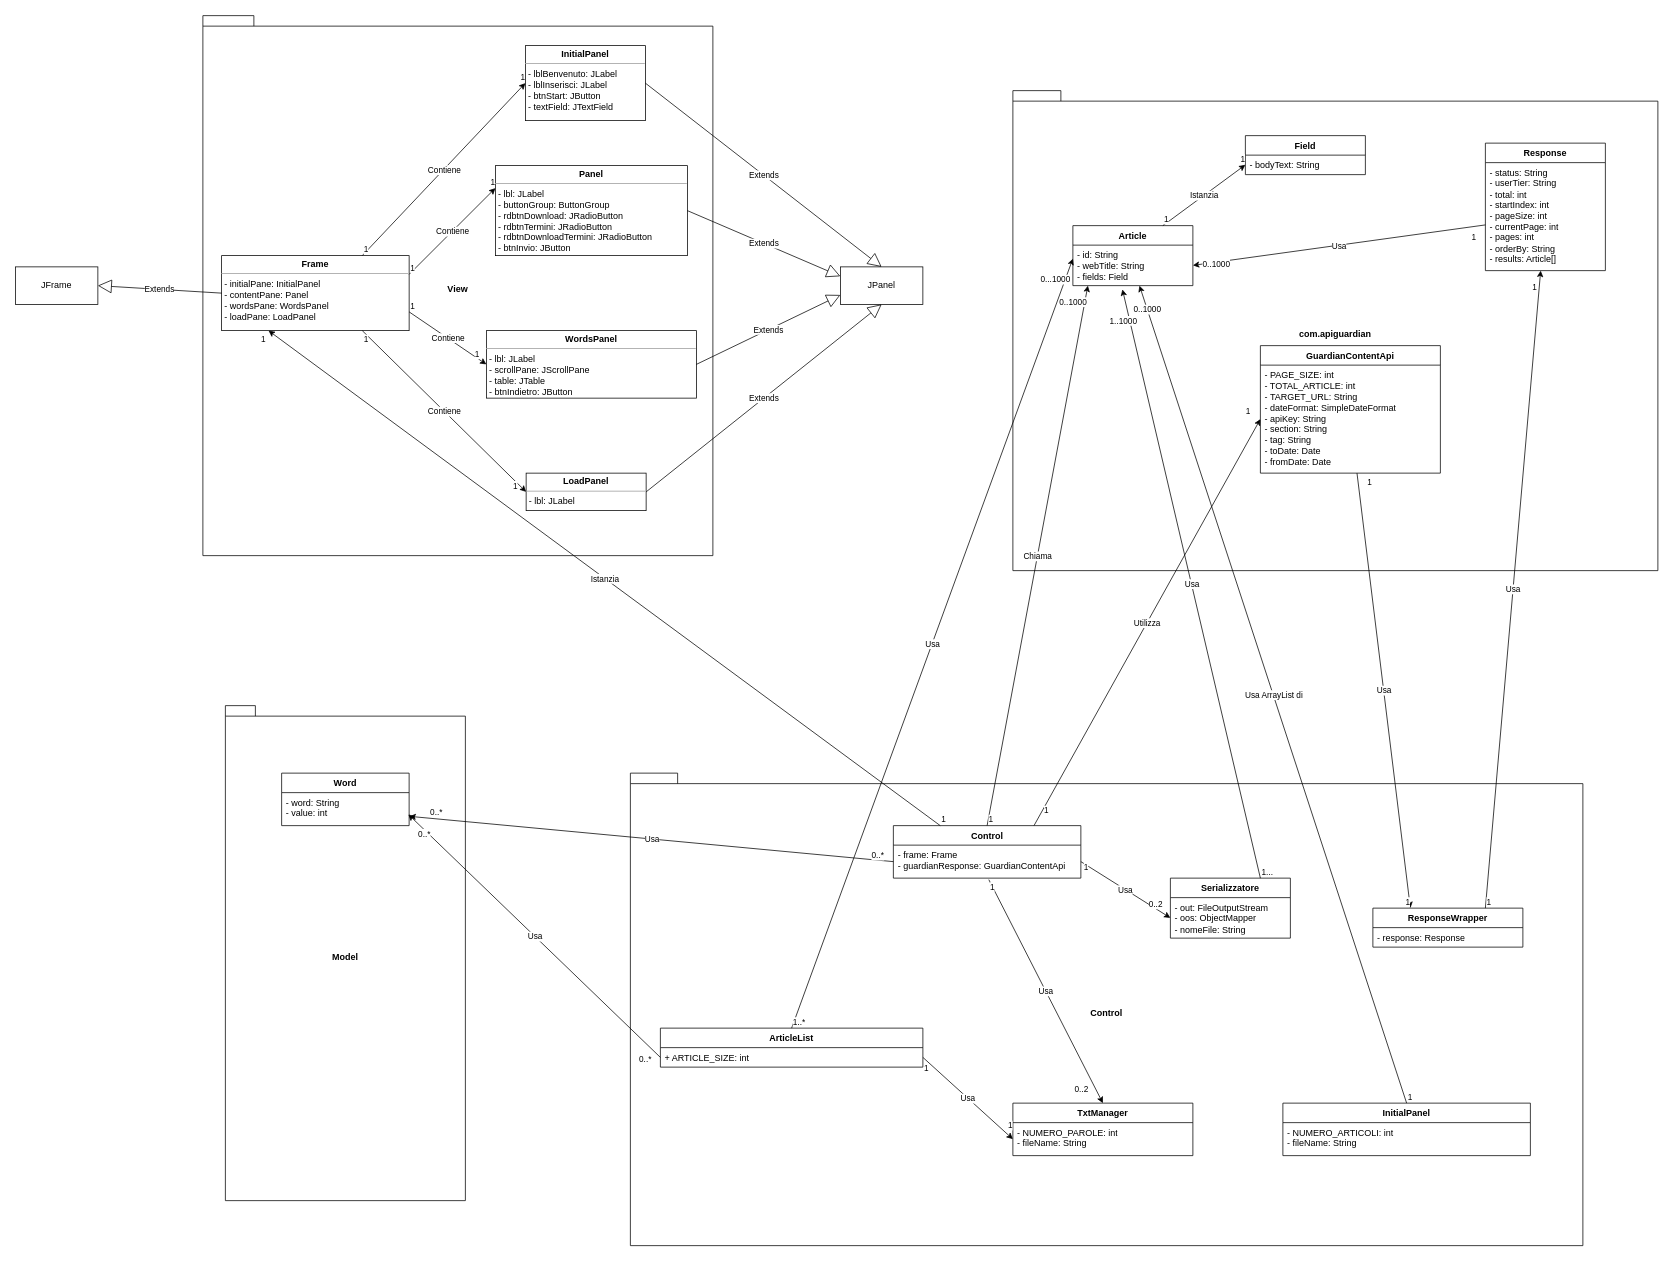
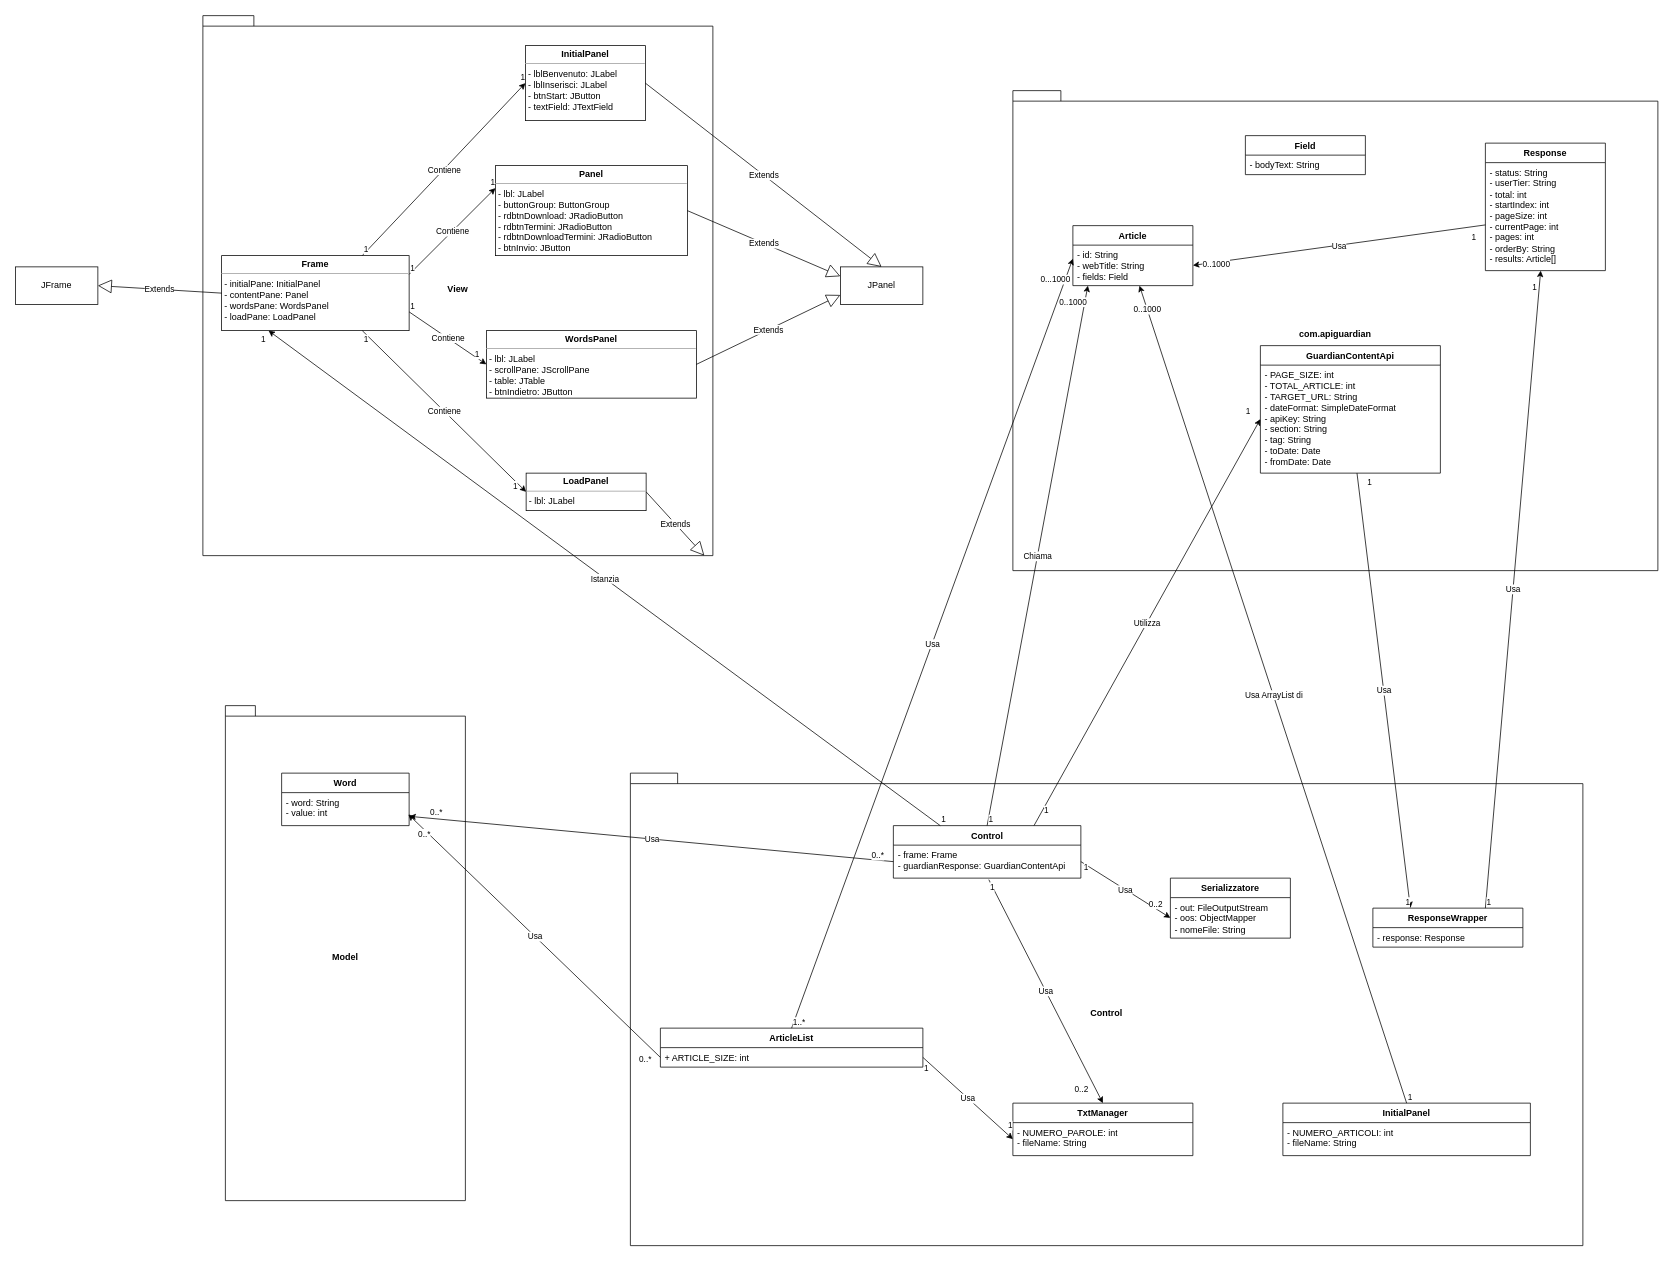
edge "Article" -> "- bodyText: String": removed, labels "1", "Istanzia", "1"
edge "LoadPanel - lbl: JLabel" -> "JPanel": now "LoadPanel - lbl: JLabel" -> "View"
edge "Serializzatore" -> "- id: String - webTitle: String - fields: Field": removed, labels "1...", "Usa", "1..1000"
